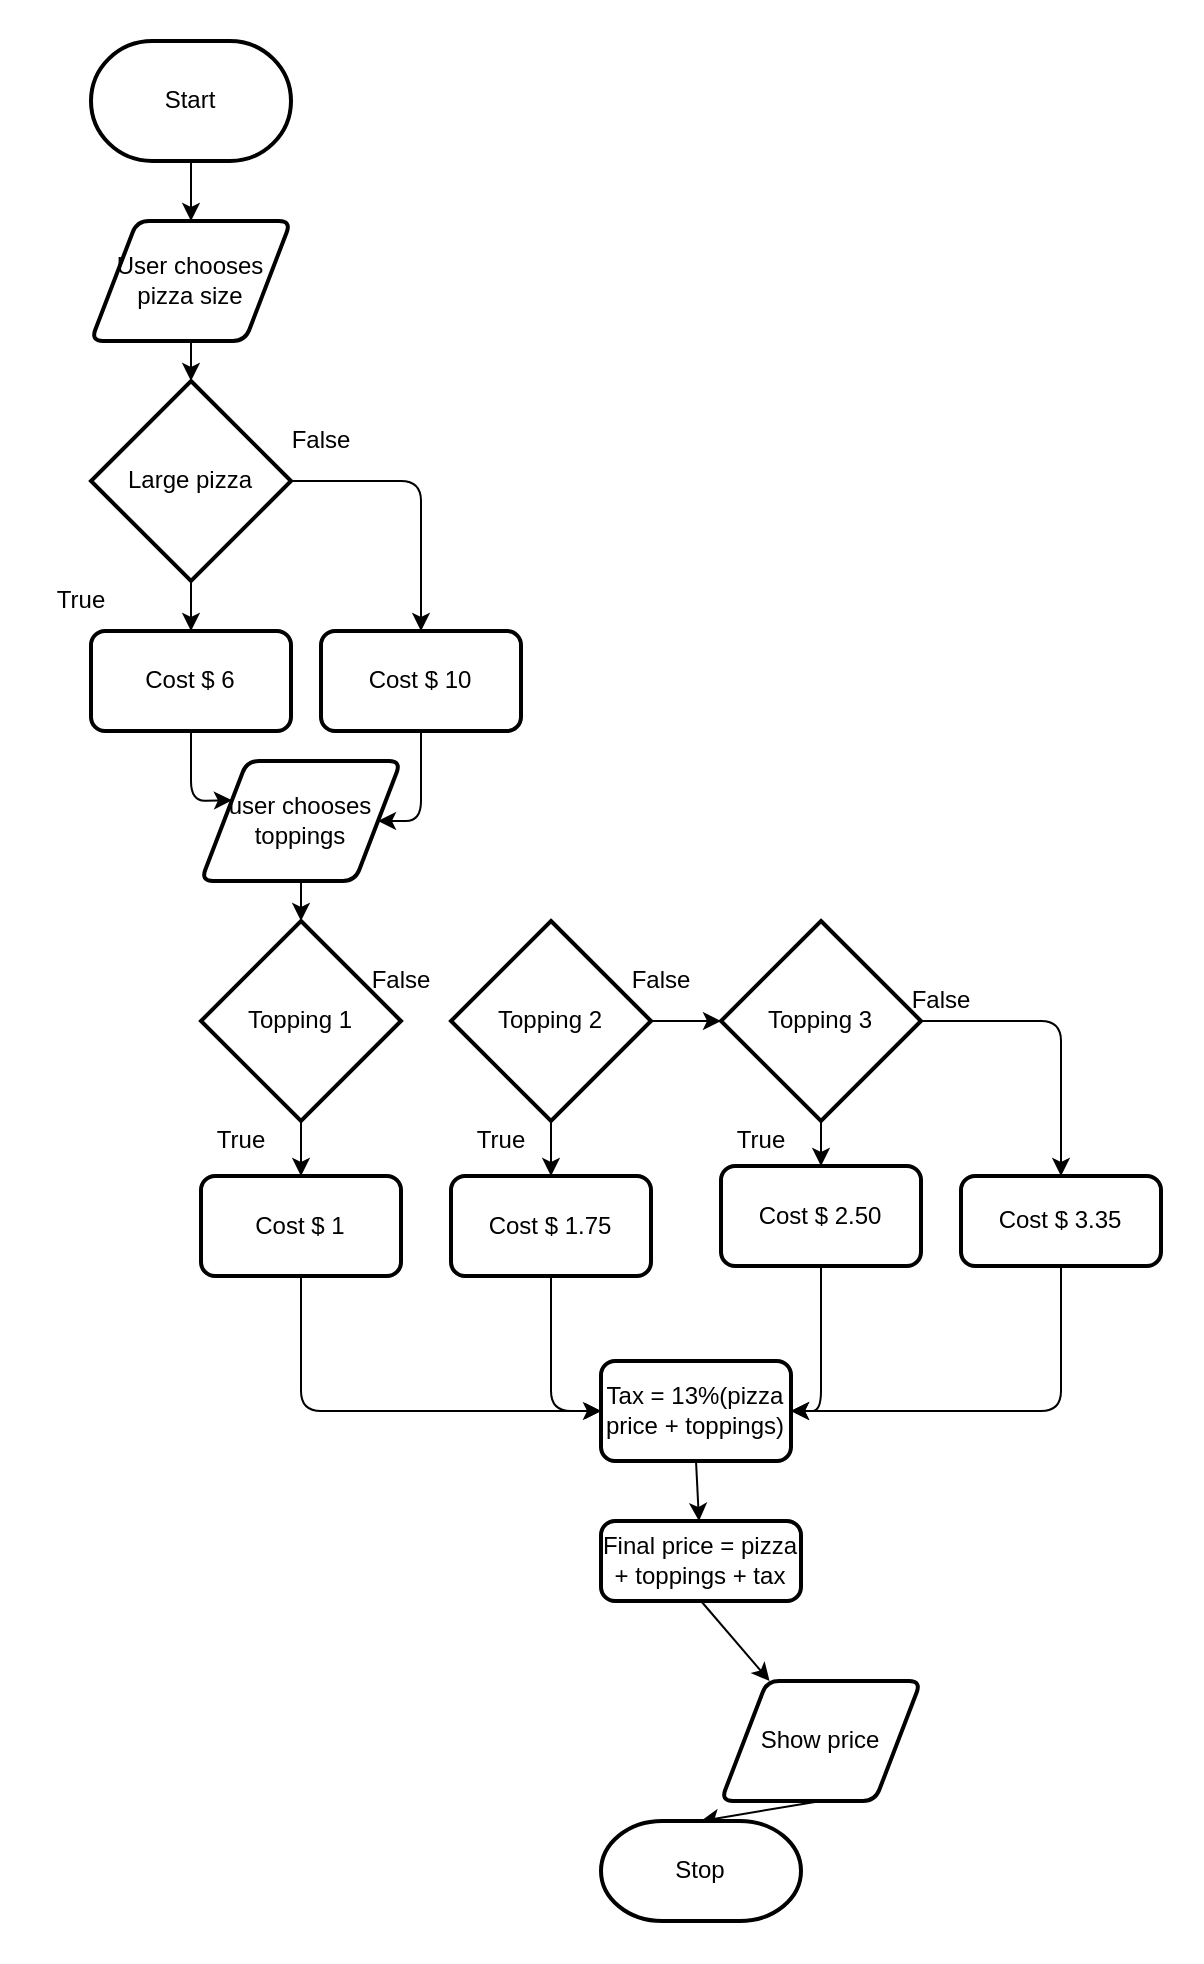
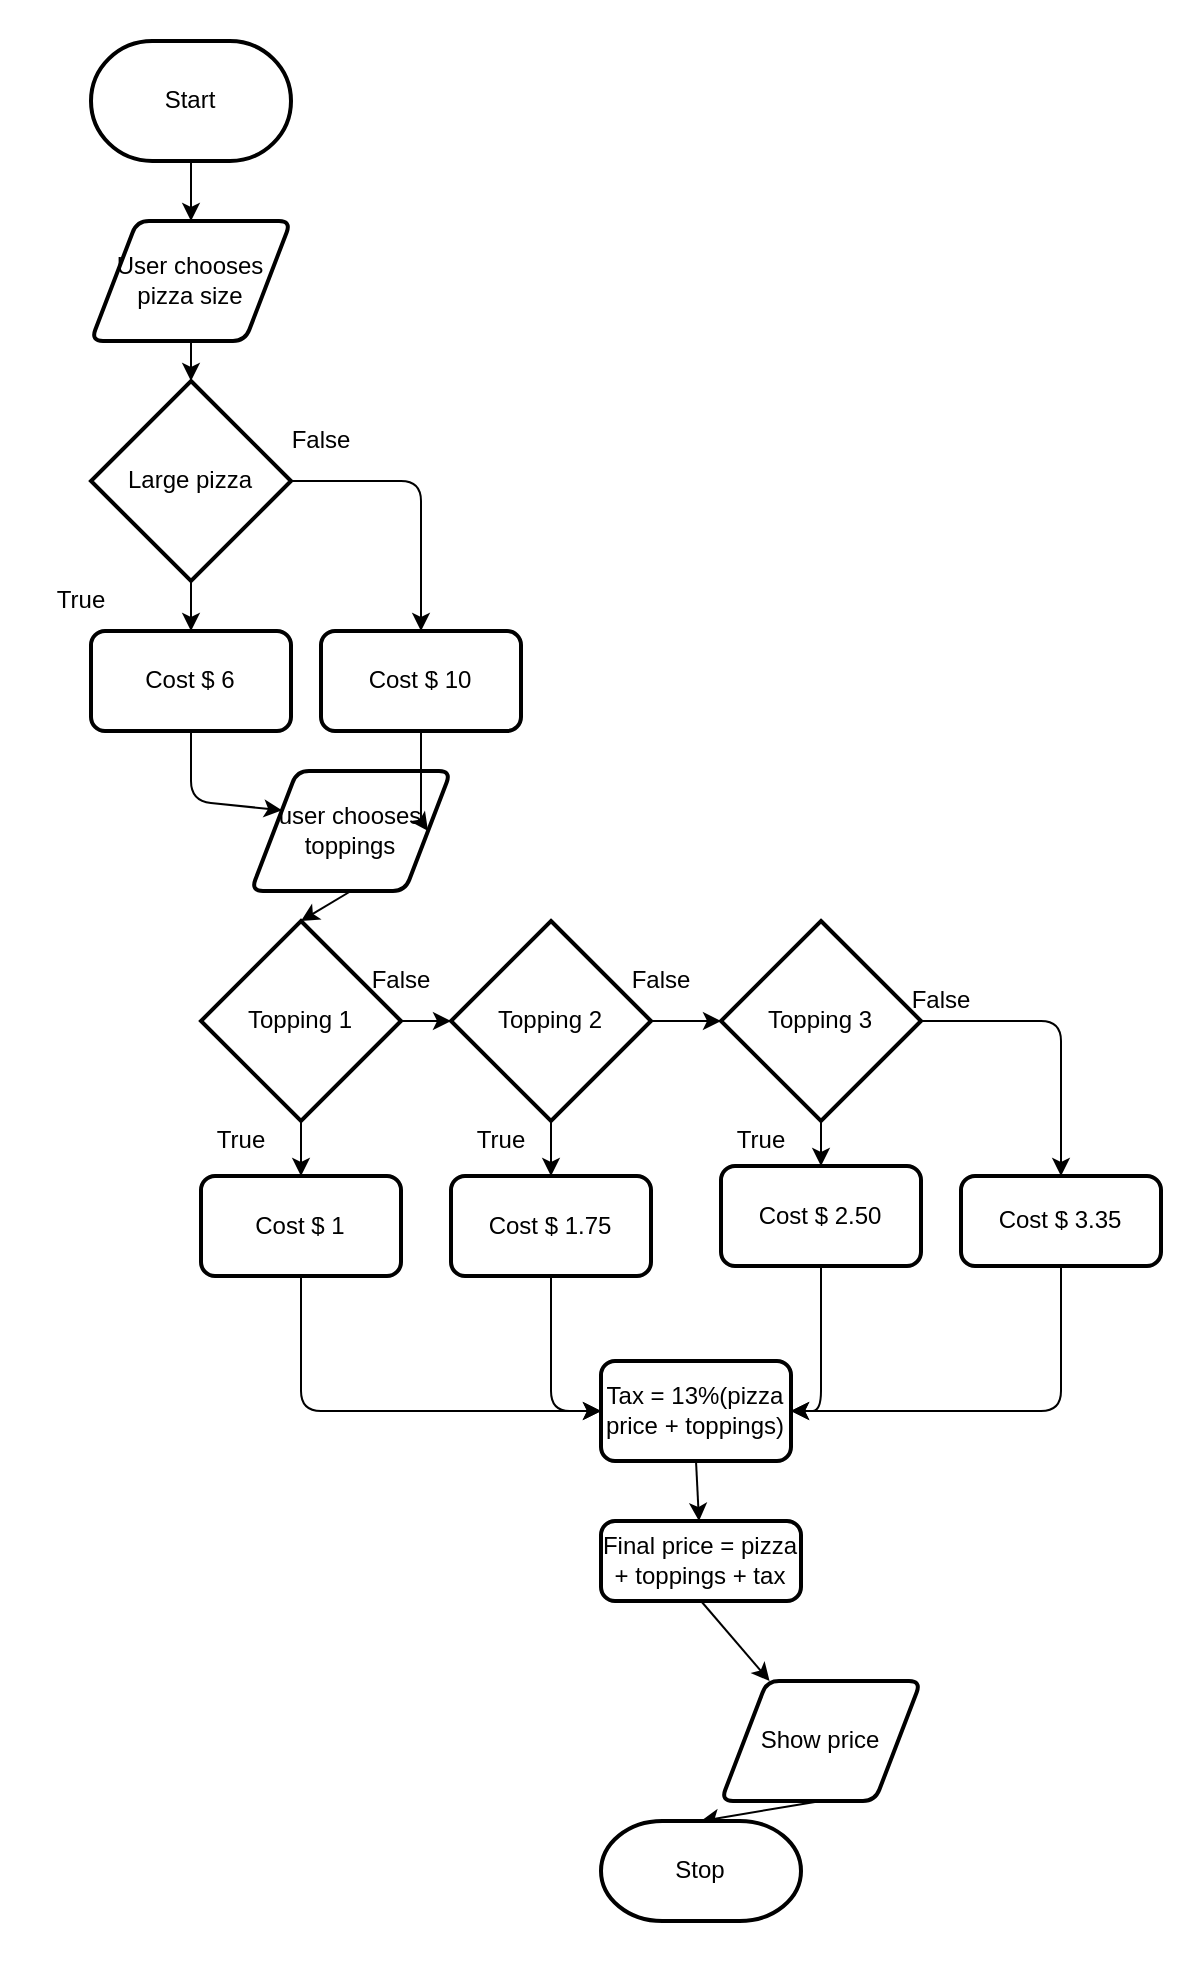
node "user chooses toppings": moved (301, 821) -> (351, 831)
edge "Topping 1" -> "Topping 2": added
edge "Cost $ 1.75" -> "Tax = 13%(pizza price + toppings)": arrowhead open -> classic
